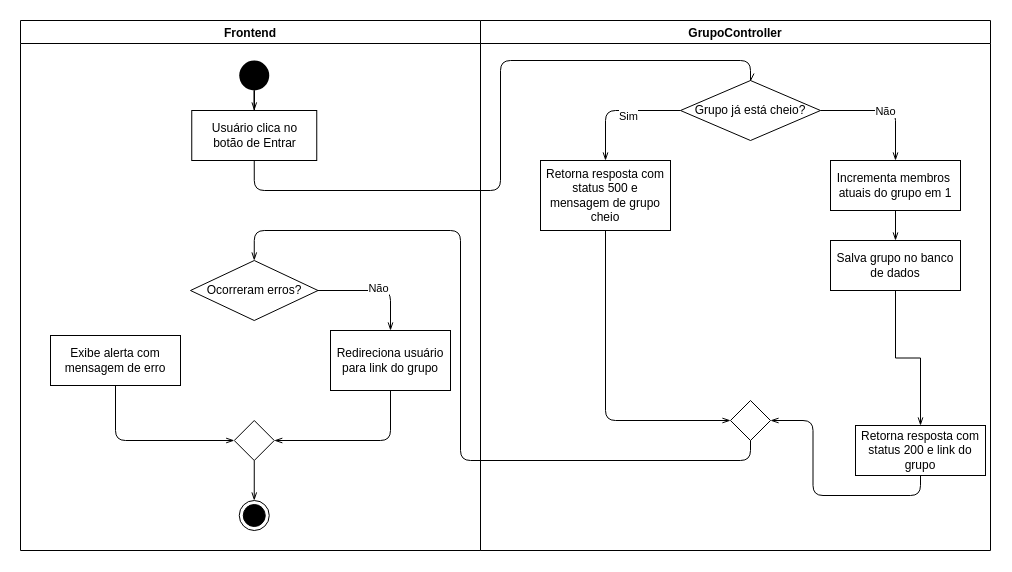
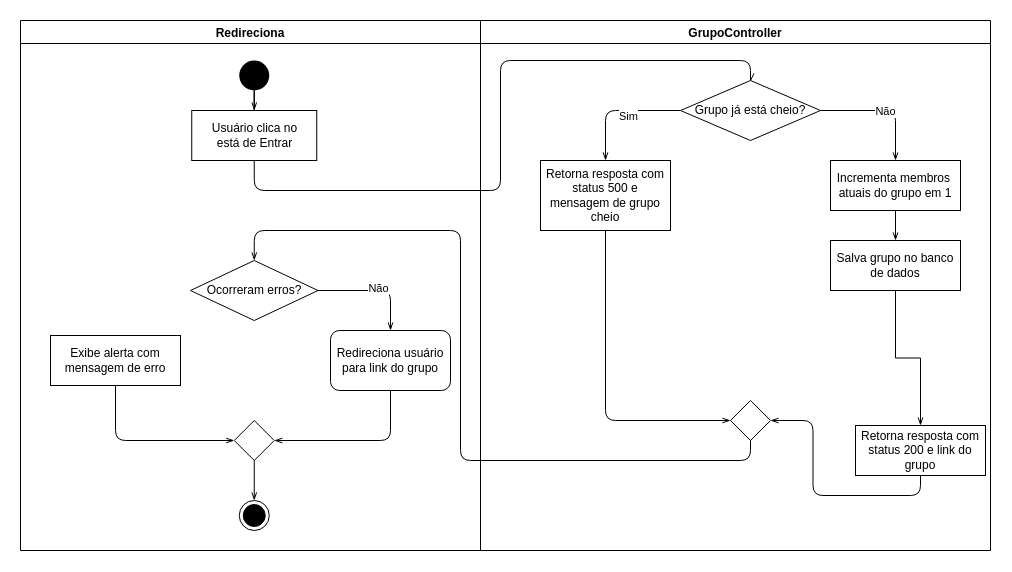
node "Frontend": label "Frontend" -> "Redireciona"
node "Usuário clica no botão de Entrar": label "Usuário clica no botão de Entrar" -> "Usuário clica no está de Entrar"
node "Redireciona usuário para link do grupo": shape rectangle -> rounded rectangle
